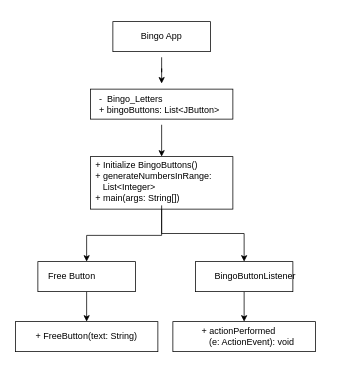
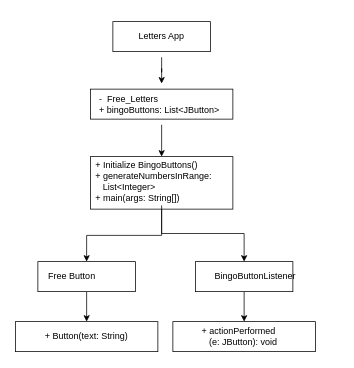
node "Bingo App": label "Bingo App" -> "Letters App"
node "- Bingo_Letters + bingoButtons: List<JButton>": label "- Bingo_Letters + bingoButtons: List<JButton>" -> "- Free_Letters + bingoButtons: List<JButton>"
node "+ FreeButton(text: String)": label "+ FreeButton(text: String)" -> "+ Button(text: String)"
node "+ actionPerformed (e: ActionEvent): void": label "+ actionPerformed (e: ActionEvent): void" -> "+ actionPerformed (e: JButton): void"
